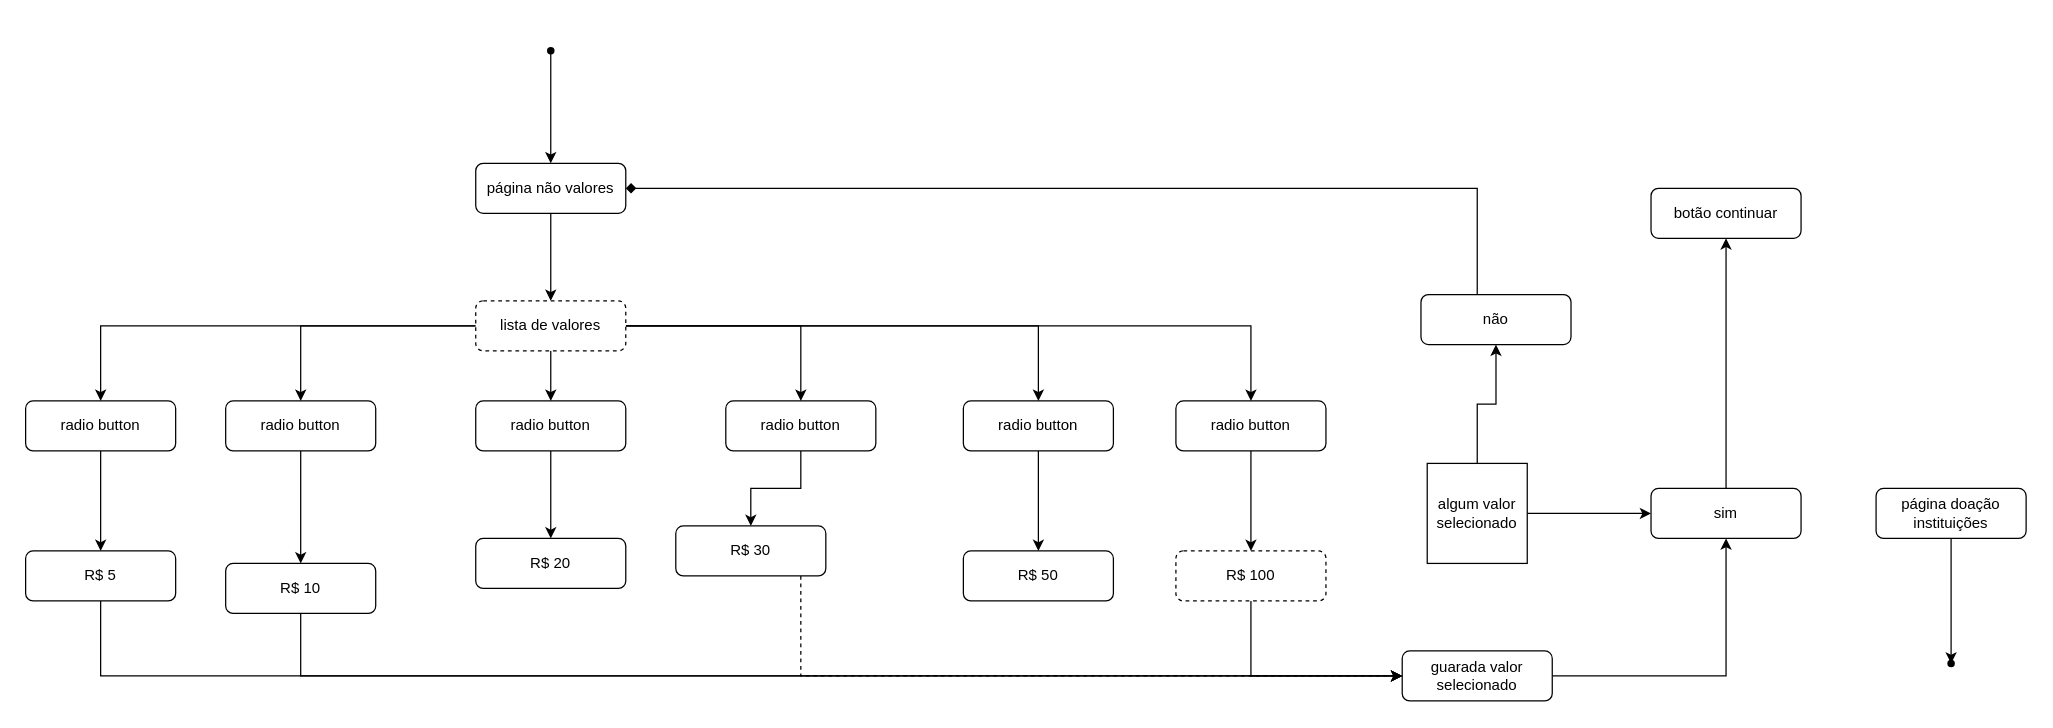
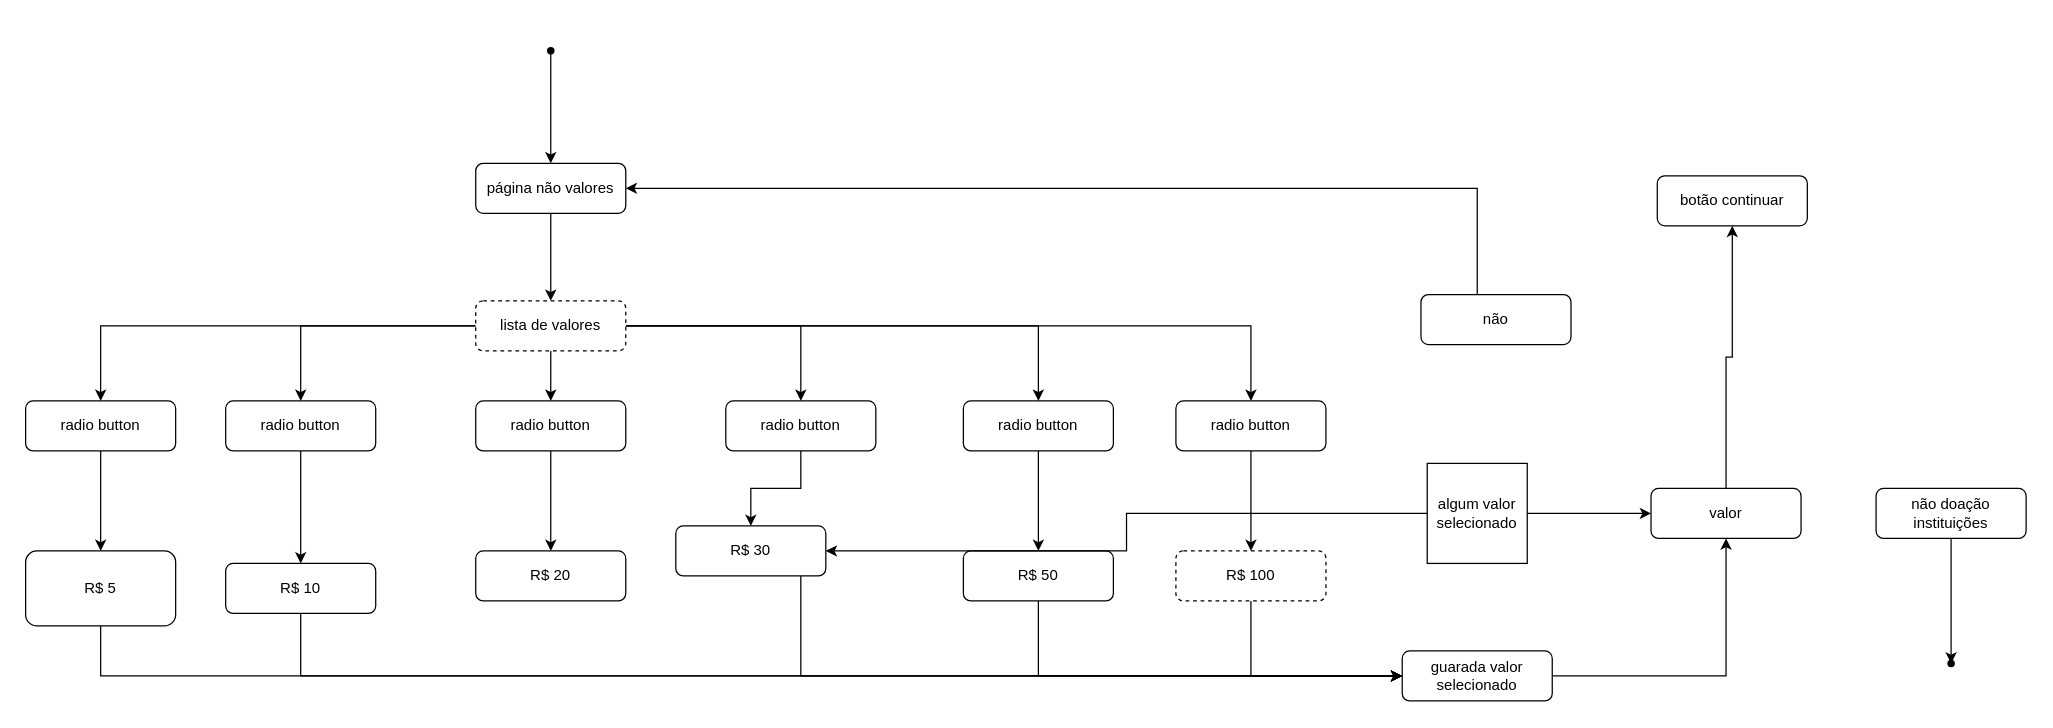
edge "não" -> "página não valores": arrowhead diamond -> classic
node "botão continuar": moved (1726, 213) -> (1732, 201)
edge "algum valor selecionado" -> "não": now "algum valor selecionado" -> "R$ 30"
node "sim": label "sim" -> "valor"
node "página doação instituições": label "página doação instituições" -> "não doação instituições"
node "R$ 20": moved (551, 563) -> (551, 576)
node "R$ 5": size 150x50 -> 150x75
edge "R$ 30" -> "guarada valor selecionado": style dashed -> solid
edge "R$ 50" -> "guarada valor selecionado": added
